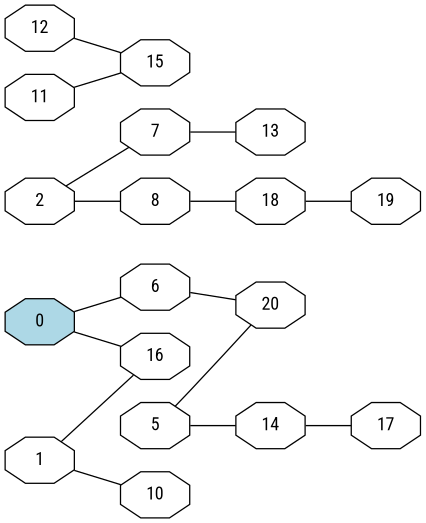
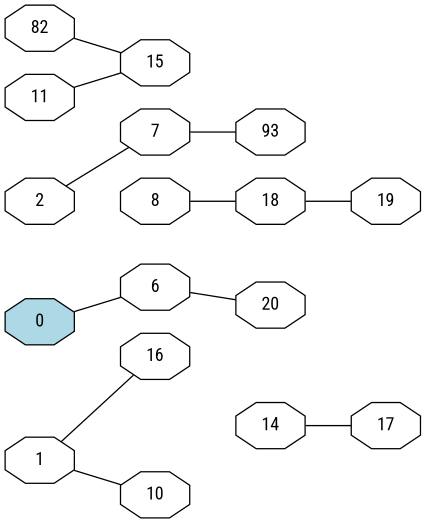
node "12": label "12" -> "82"
node "13": label "13" -> "93"
edge "2" -- "8": removed
edge "0" -- "16": removed
node "5": removed
